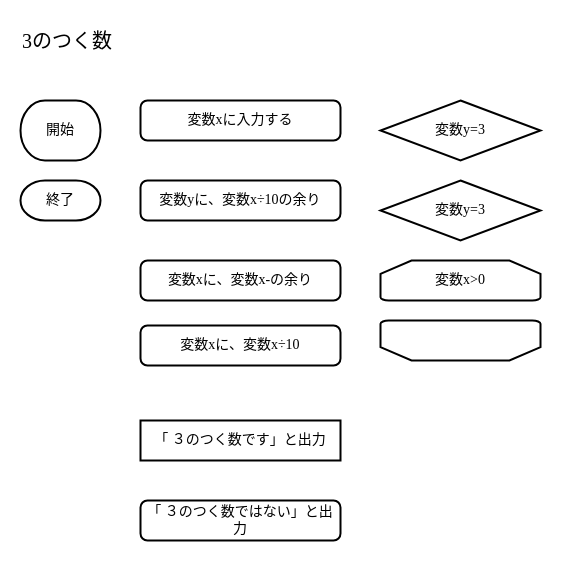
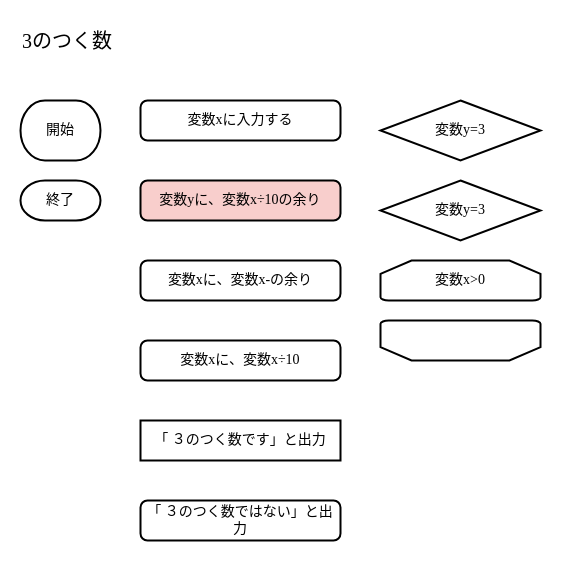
node "変数yに、変数x÷10の余り": fillcolor #ffffff -> #f8cecc
node "変数xに、変数x÷10": moved (241, 346) -> (241, 361)
